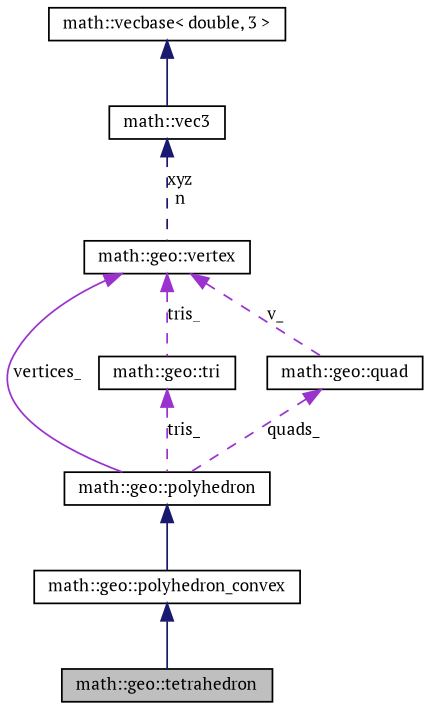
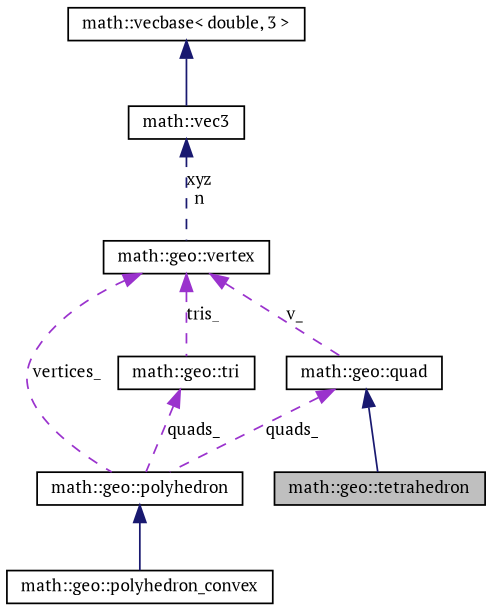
edge "math::geo::polyhedron" -> "math::geo::vertex": style solid -> dashed
edge "math::geo::polyhedron" -> "math::geo::tri": label "tris_" -> "quads_"
edge "math::geo::tetrahedron" -> "math::geo::polyhedron_convex": now "math::geo::tetrahedron" -> "math::geo::quad"
